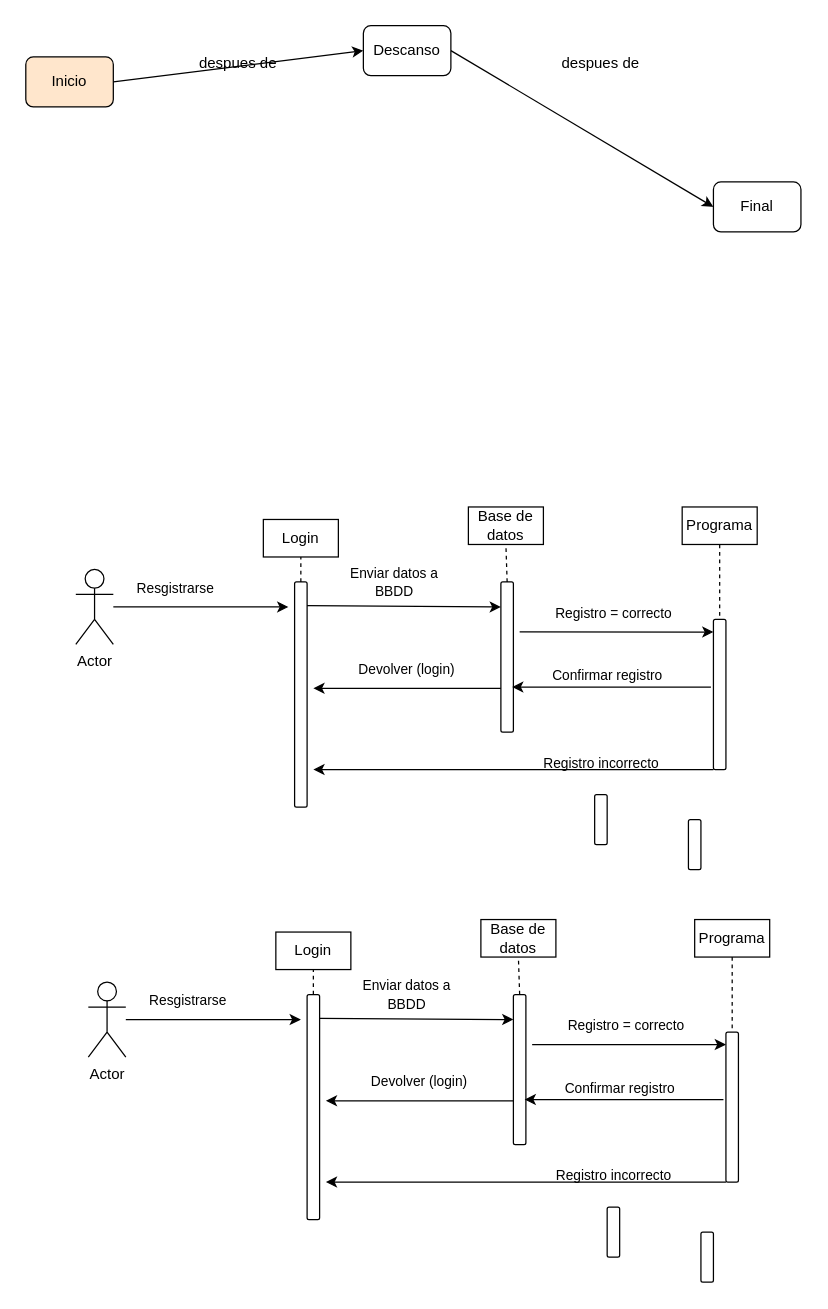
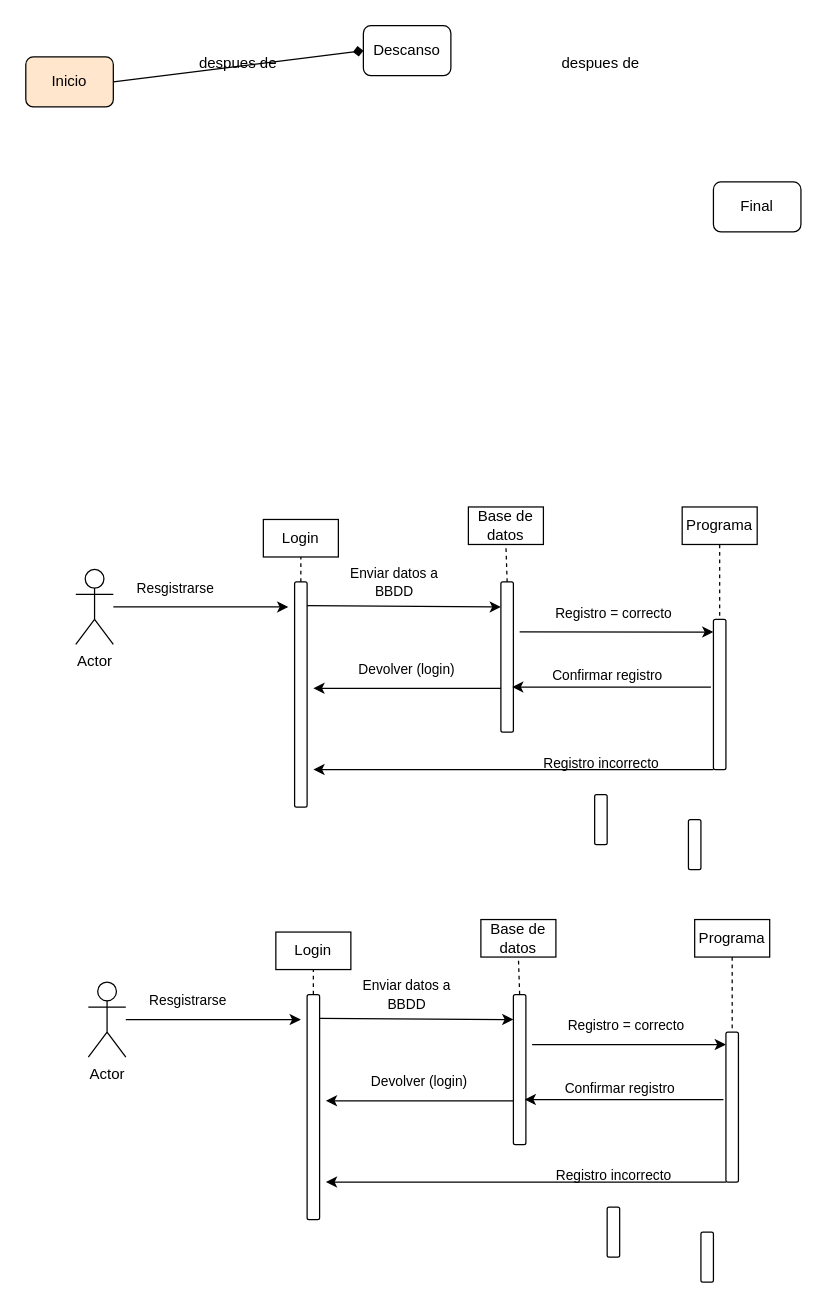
edge "Inicio" -> "Descanso": arrowhead classic -> diamond
edge "Descanso" -> "Final": removed
